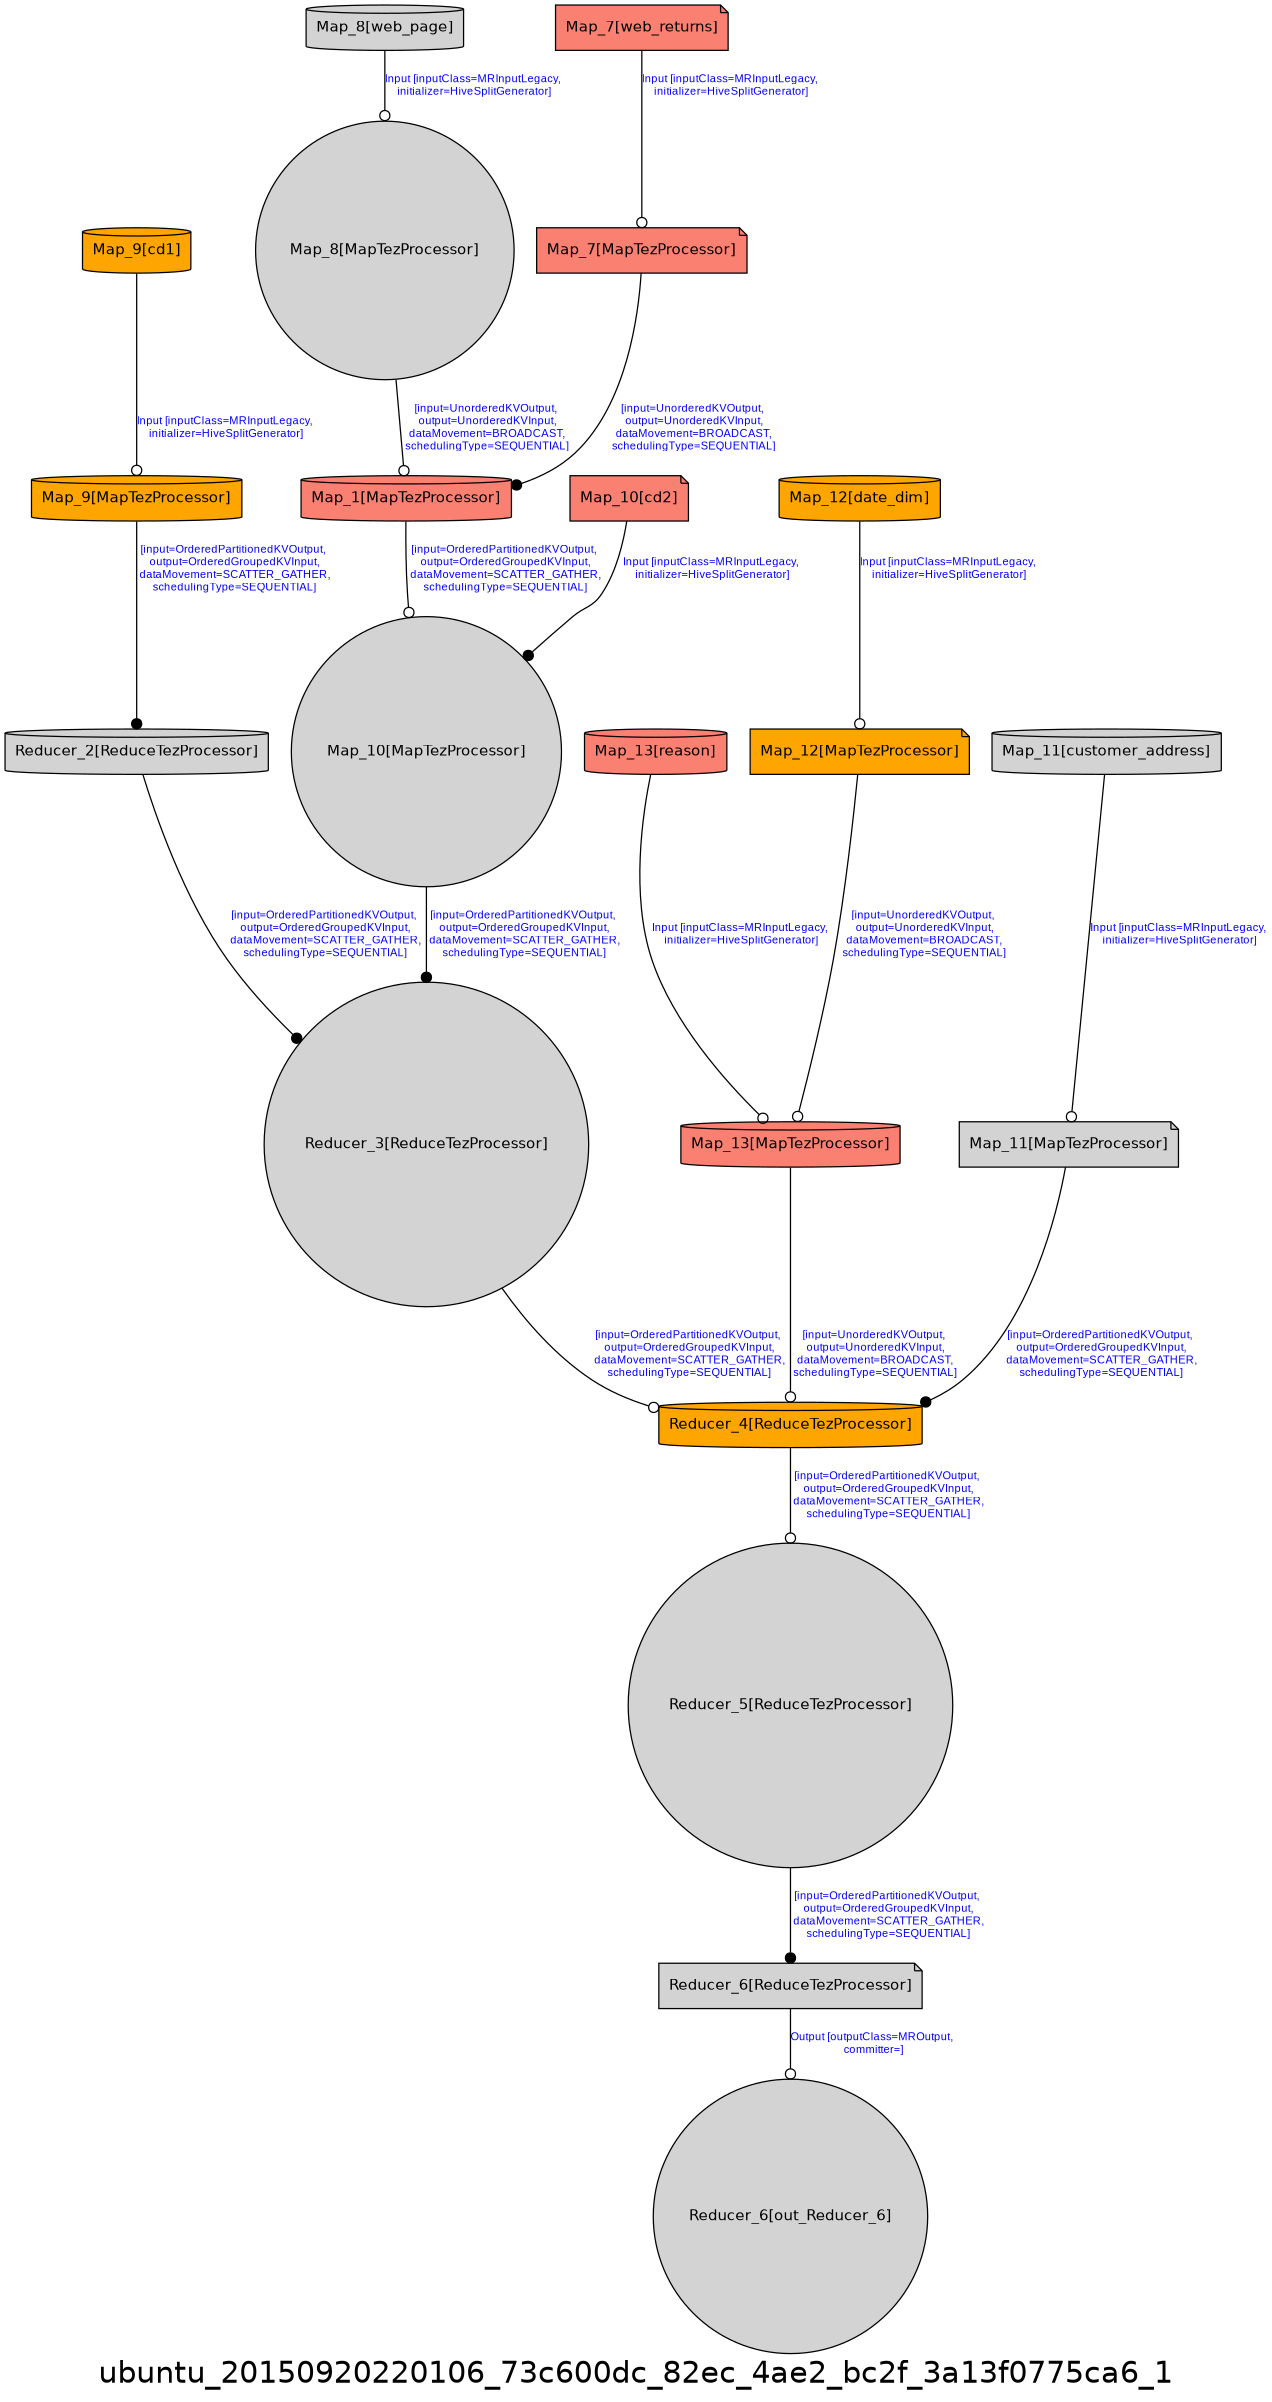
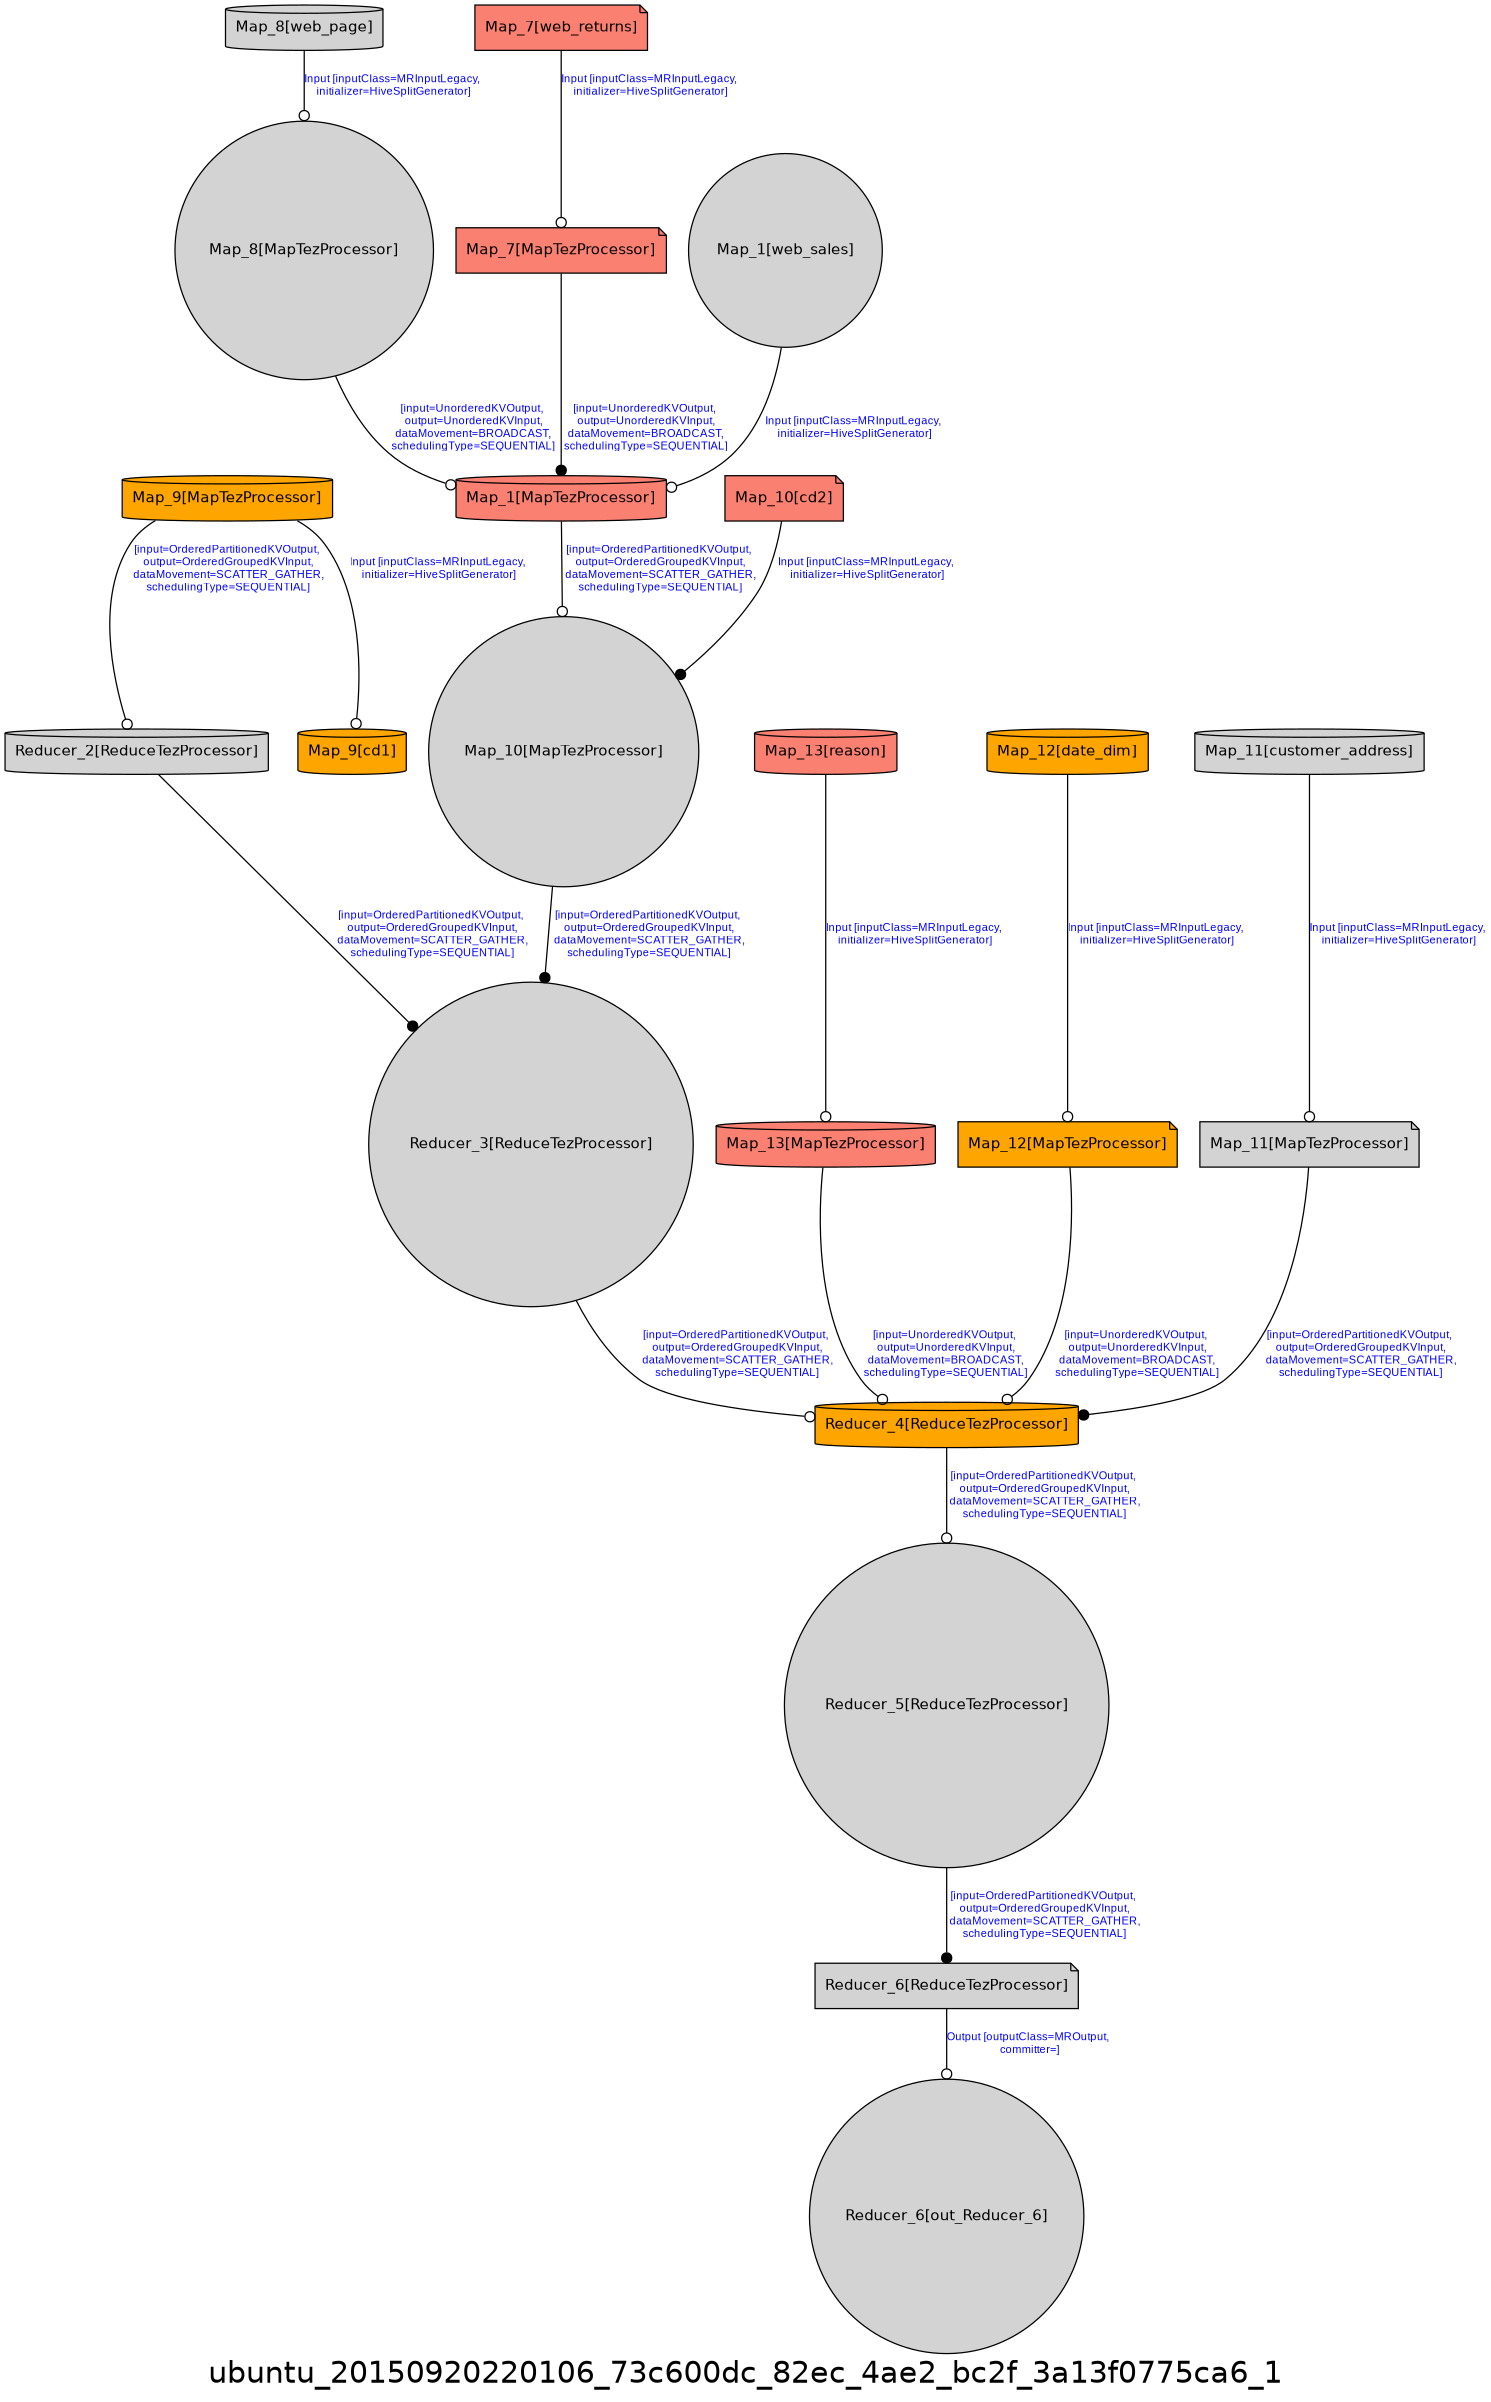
node "Map_1[web_sales]": added
edge "Map_9[cd1]" -> "Map_9[MapTezProcessor]": reversed
edge "Map_9[MapTezProcessor]" -> "Reducer_2[ReduceTezProcessor]": arrowhead dot -> odot
edge "Map_12[MapTezProcessor]" -> "Map_13[MapTezProcessor]": now "Map_12[MapTezProcessor]" -> "Reducer_4[ReduceTezProcessor]"
